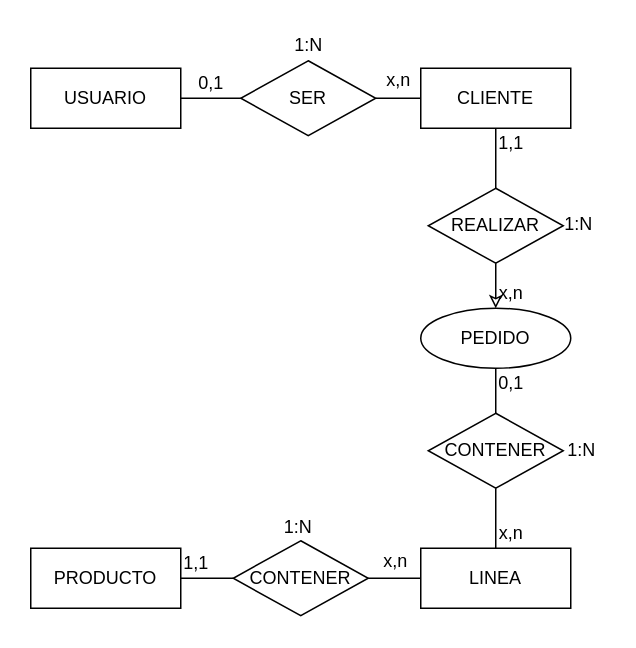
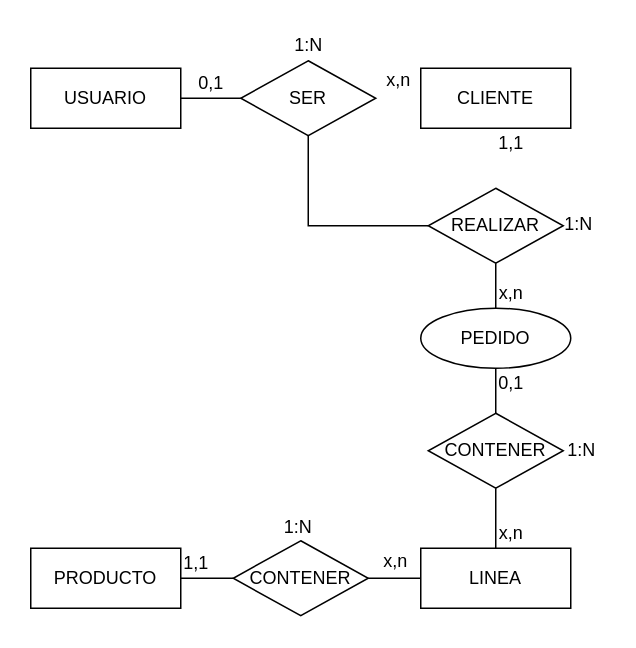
edge "SER" -- "CLIENTE": removed
edge "CLIENTE" -- "REALIZAR": now "SER" -- "REALIZAR"
edge "REALIZAR" -> "PEDIDO": arrowhead classic -> none
